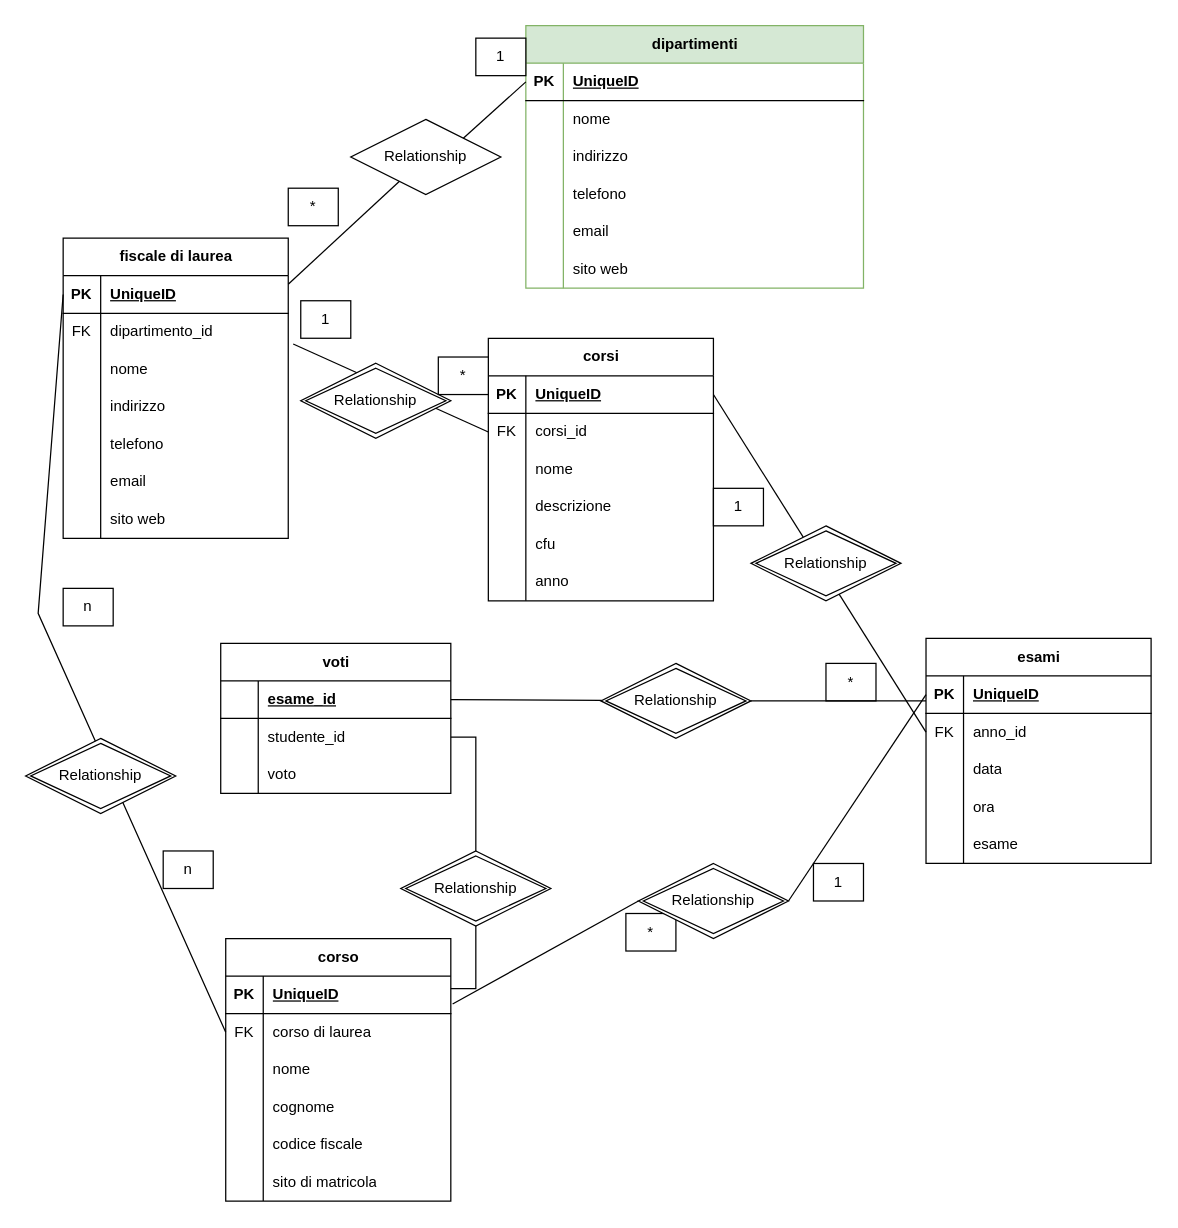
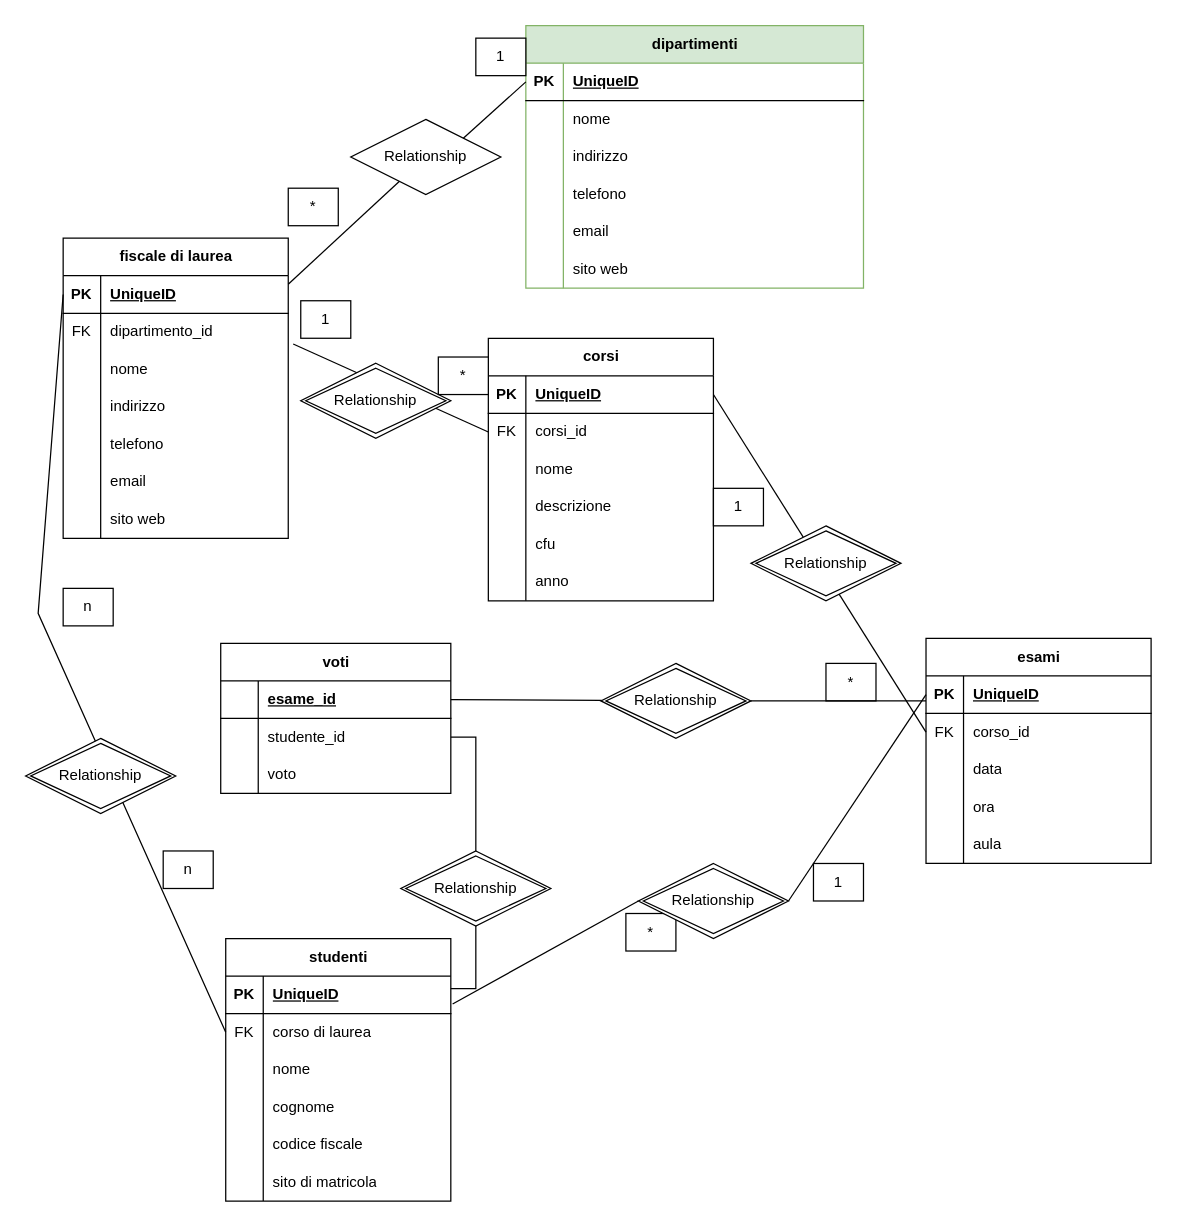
node "anno_id": label "anno_id" -> "corso_id"
node "esame": label "esame" -> "aula"
node "corso": label "corso" -> "studenti"
